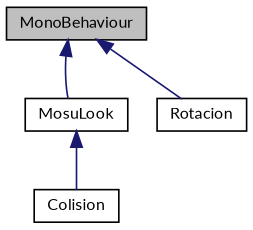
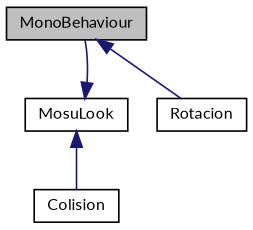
edge "MosuLook" -> "MonoBehaviour": reversed
